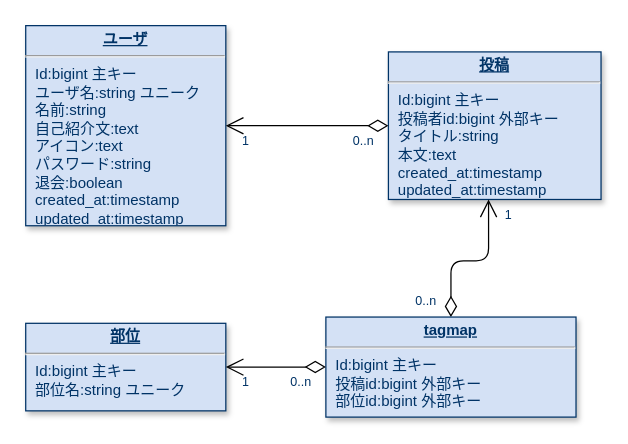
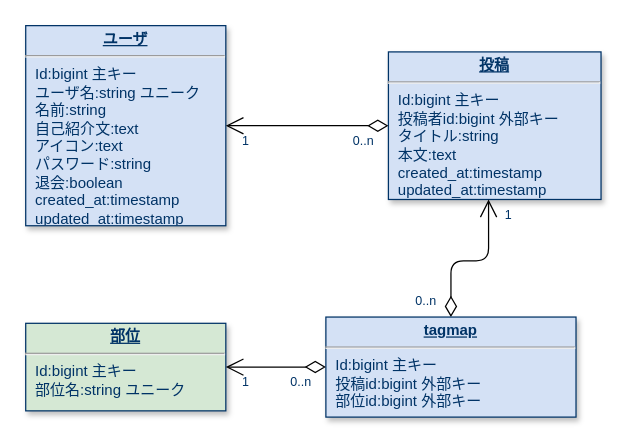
node "部位 Id:bigint 主キー 部位名:string ユニーク": fillcolor #d4e1f5 -> #d5e8d4
